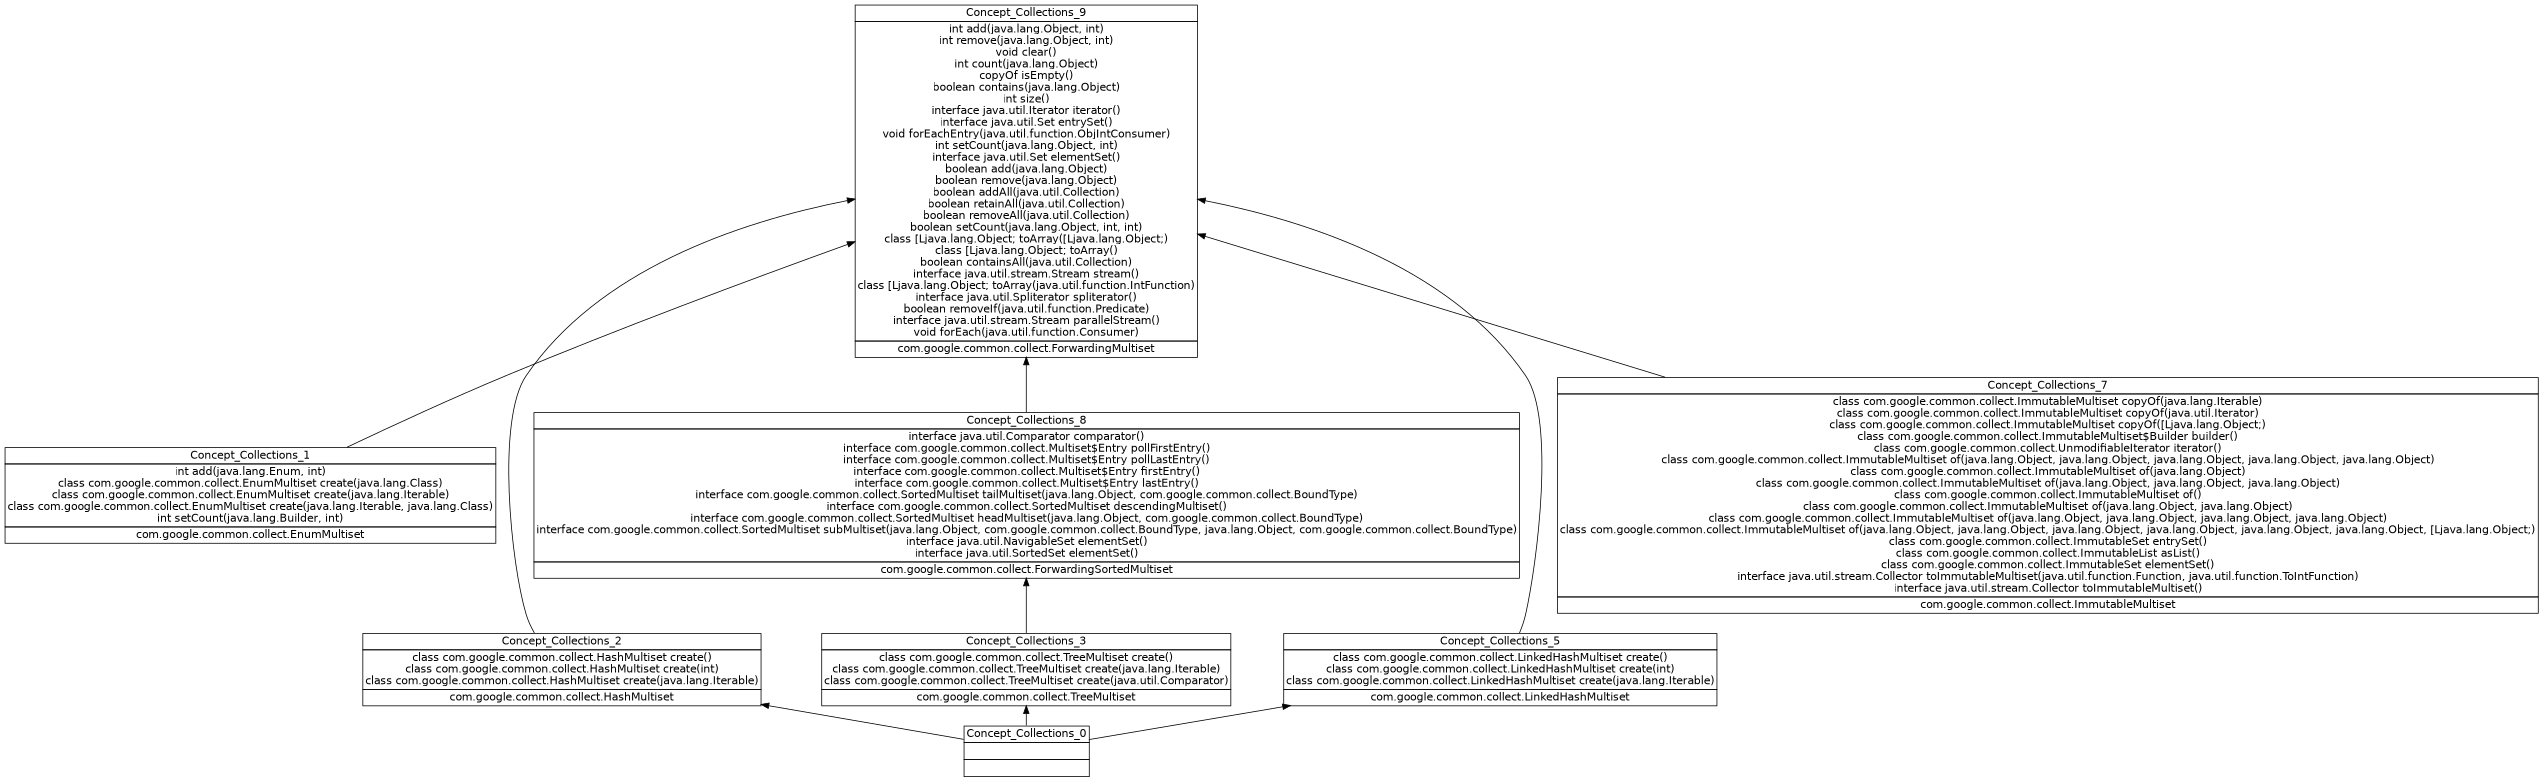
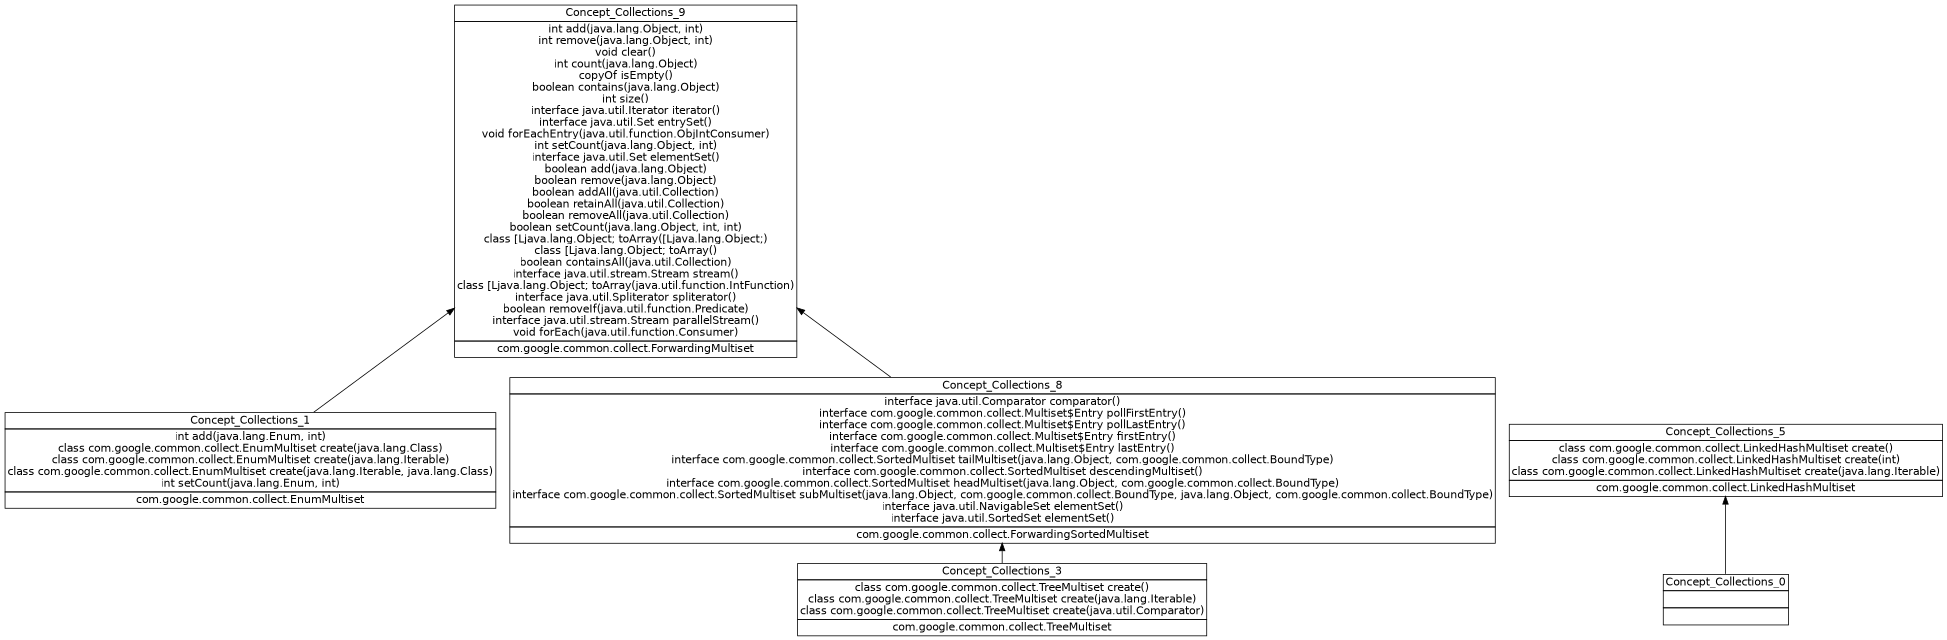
edge "Concept_Collections_5" -> "Concept_Collections_9": removed
node "Concept_Collections_7": removed
node "Concept_Collections_1": text "int setCount(java.lang.Builder, int)" -> "int setCount(java.lang.Enum, int)"
node "Concept_Collections_2": removed
edge "Concept_Collections_0" -> "Concept_Collections_3": removed
